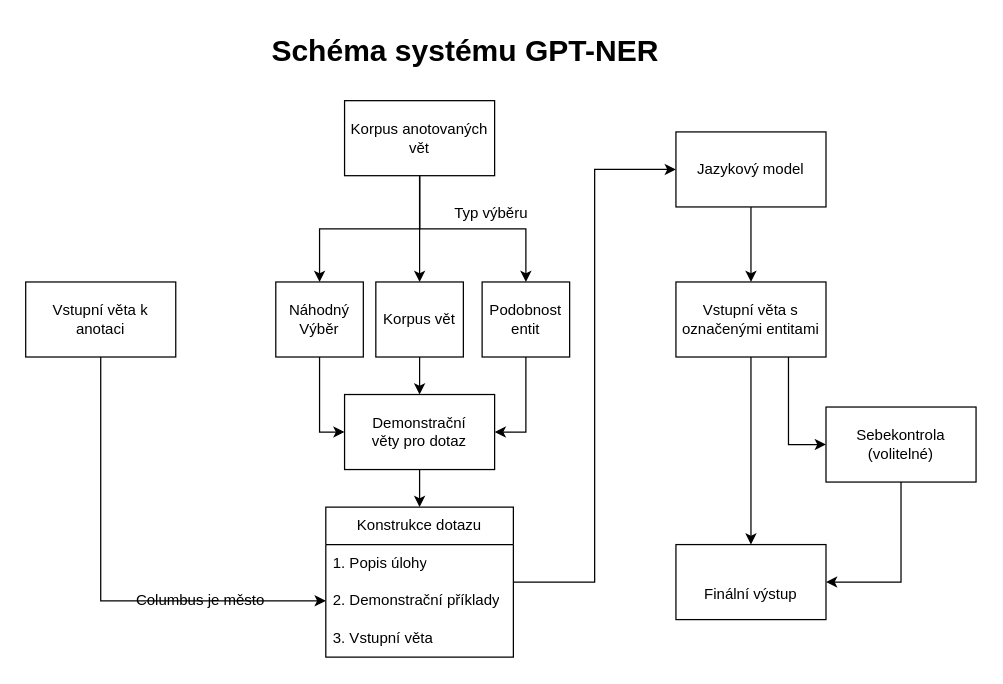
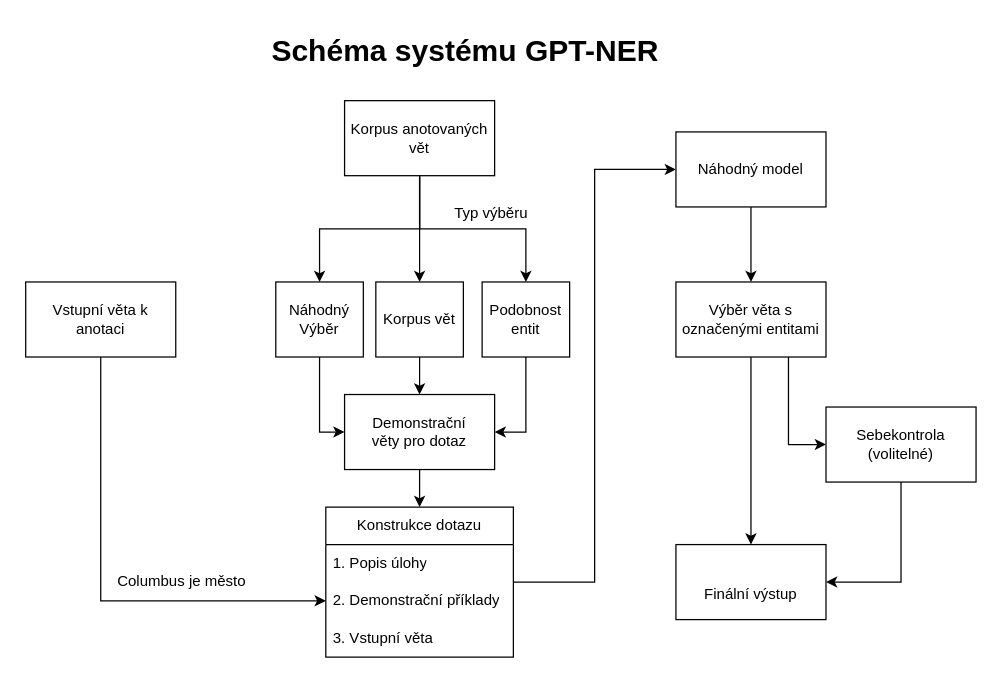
node "Jazykový model": label "Jazykový model" -> "Náhodný model"
node "Vstupní věta s označenými entitami": label "Vstupní věta s označenými entitami" -> "Výběr věta s označenými entitami"
node "Columbus je město": moved (201, 601) -> (182, 582)
